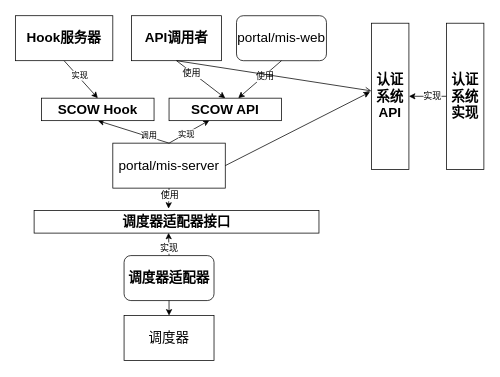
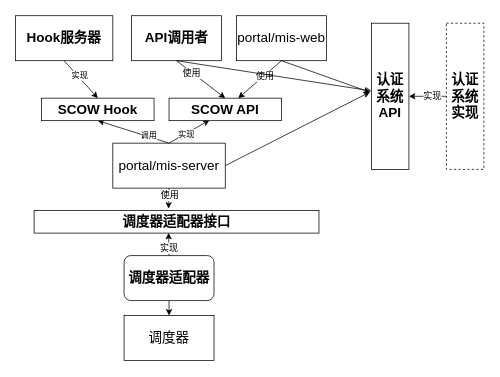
node "portal/mis-web": shape rounded rectangle -> rectangle
edge "portal/mis-web" -> "认证系统API": added
node "认证系统 实现": style solid -> dashed
